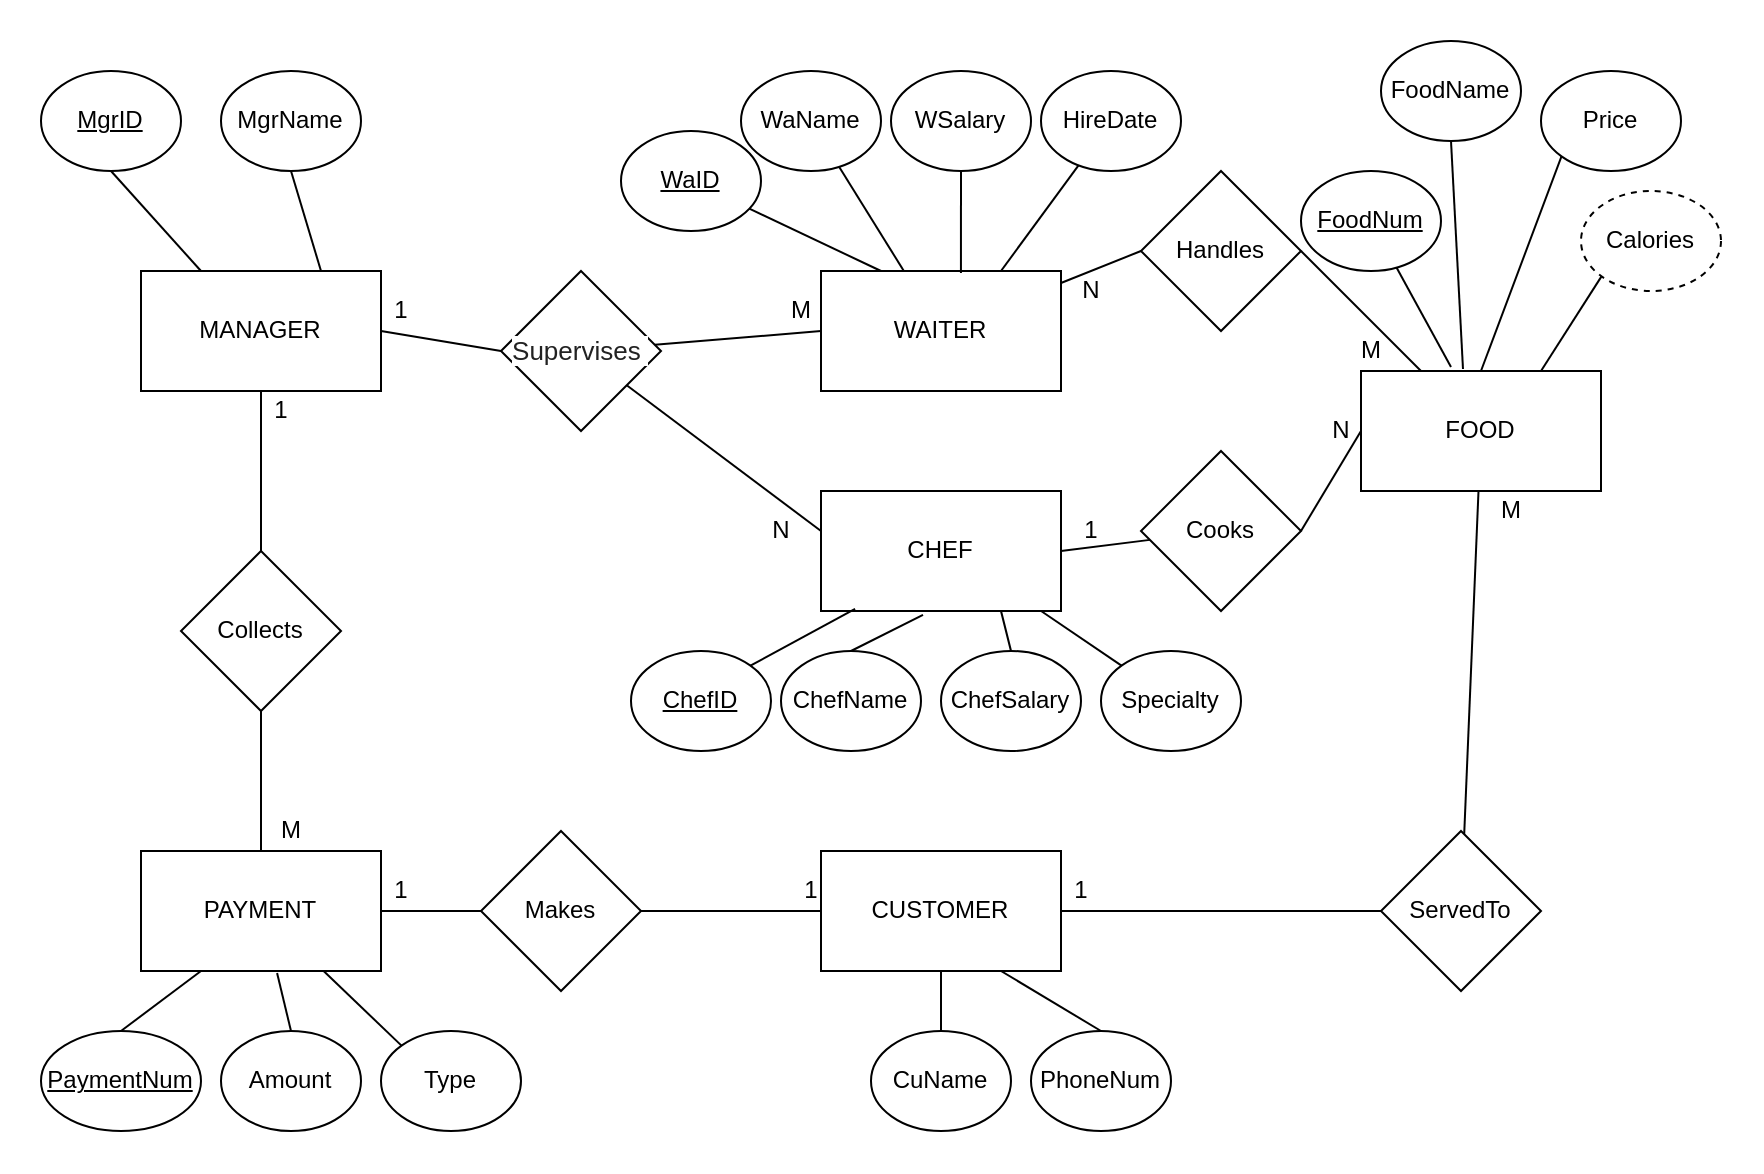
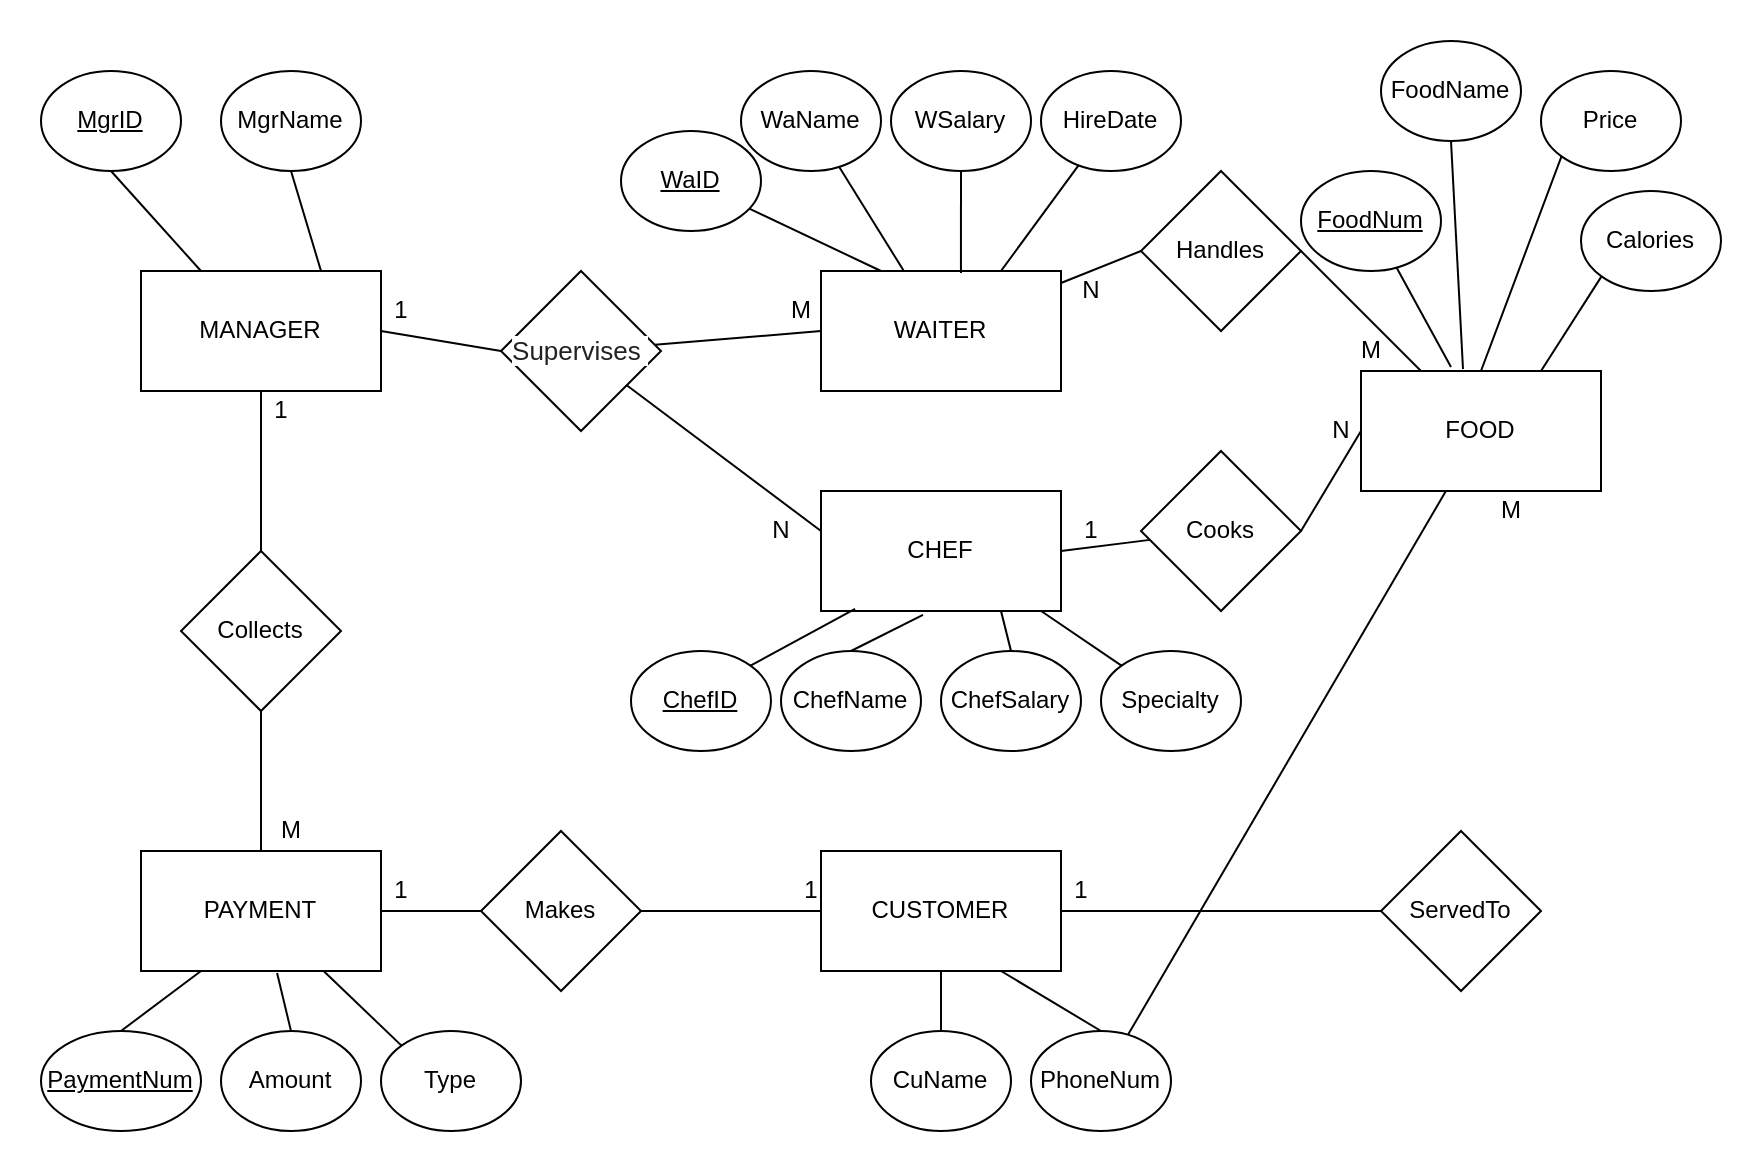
node "Calories": style dashed -> solid
edge "FOOD" -- "ServedTo": now "FOOD" -- "PhoneNum"
